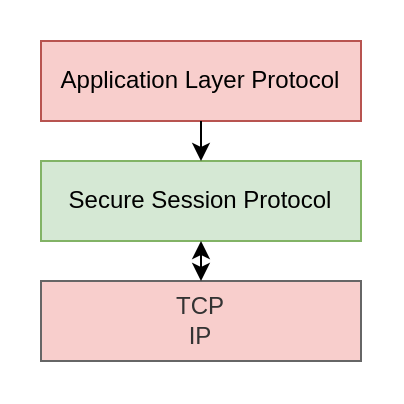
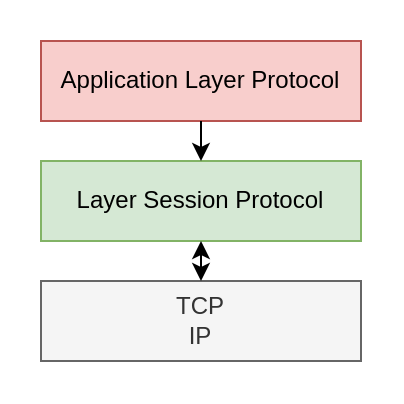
node "Secure Session Protocol": label "Secure Session Protocol" -> "Layer Session Protocol"
node "TCP IP": fillcolor #f8cecc -> #f5f5f5
